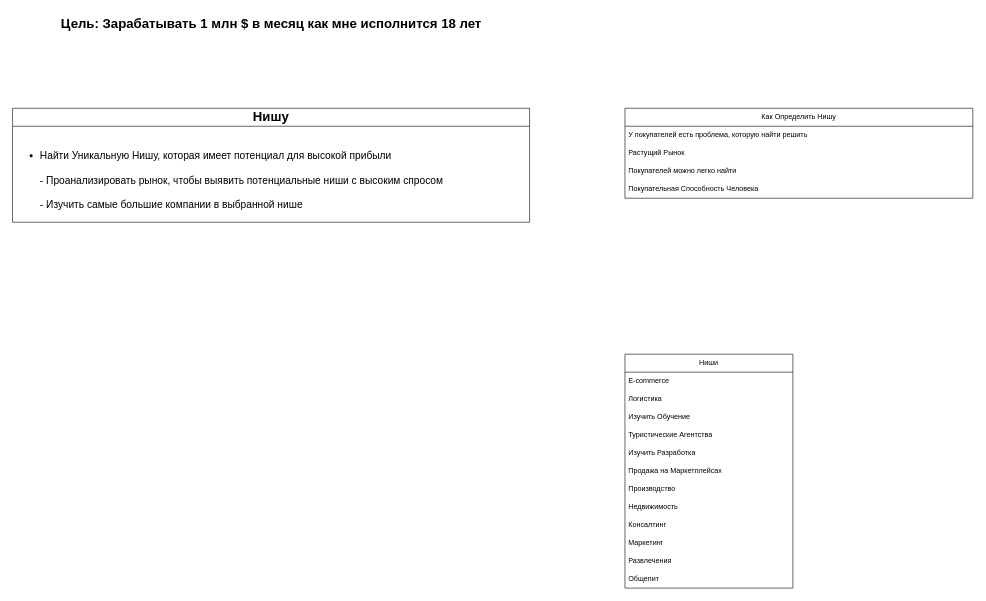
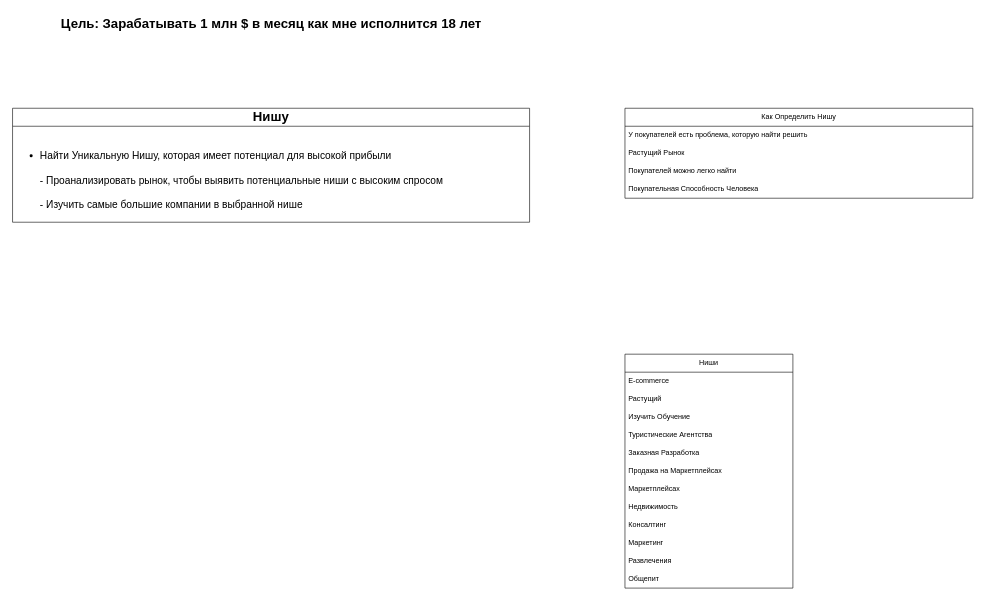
node "Логистика": label "Логистика" -> "Растущий"
node "Изучить Разработка": label "Изучить Разработка" -> "Заказная Разработка"
node "Производство": label "Производство" -> "Маркетплейсах"
